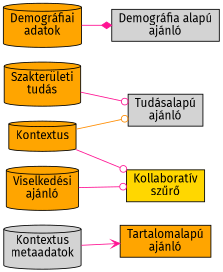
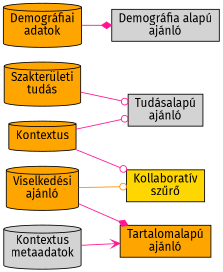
edge "Kontextus" -> "Tudásalapú ajánló": color darkorange -> deeppink
edge "Viselkedési ajánló" -> "Kollaboratív szűrő": color deeppink -> darkorange
edge "Viselkedési ajánló" -> "Tartalomalapú ajánló": added
